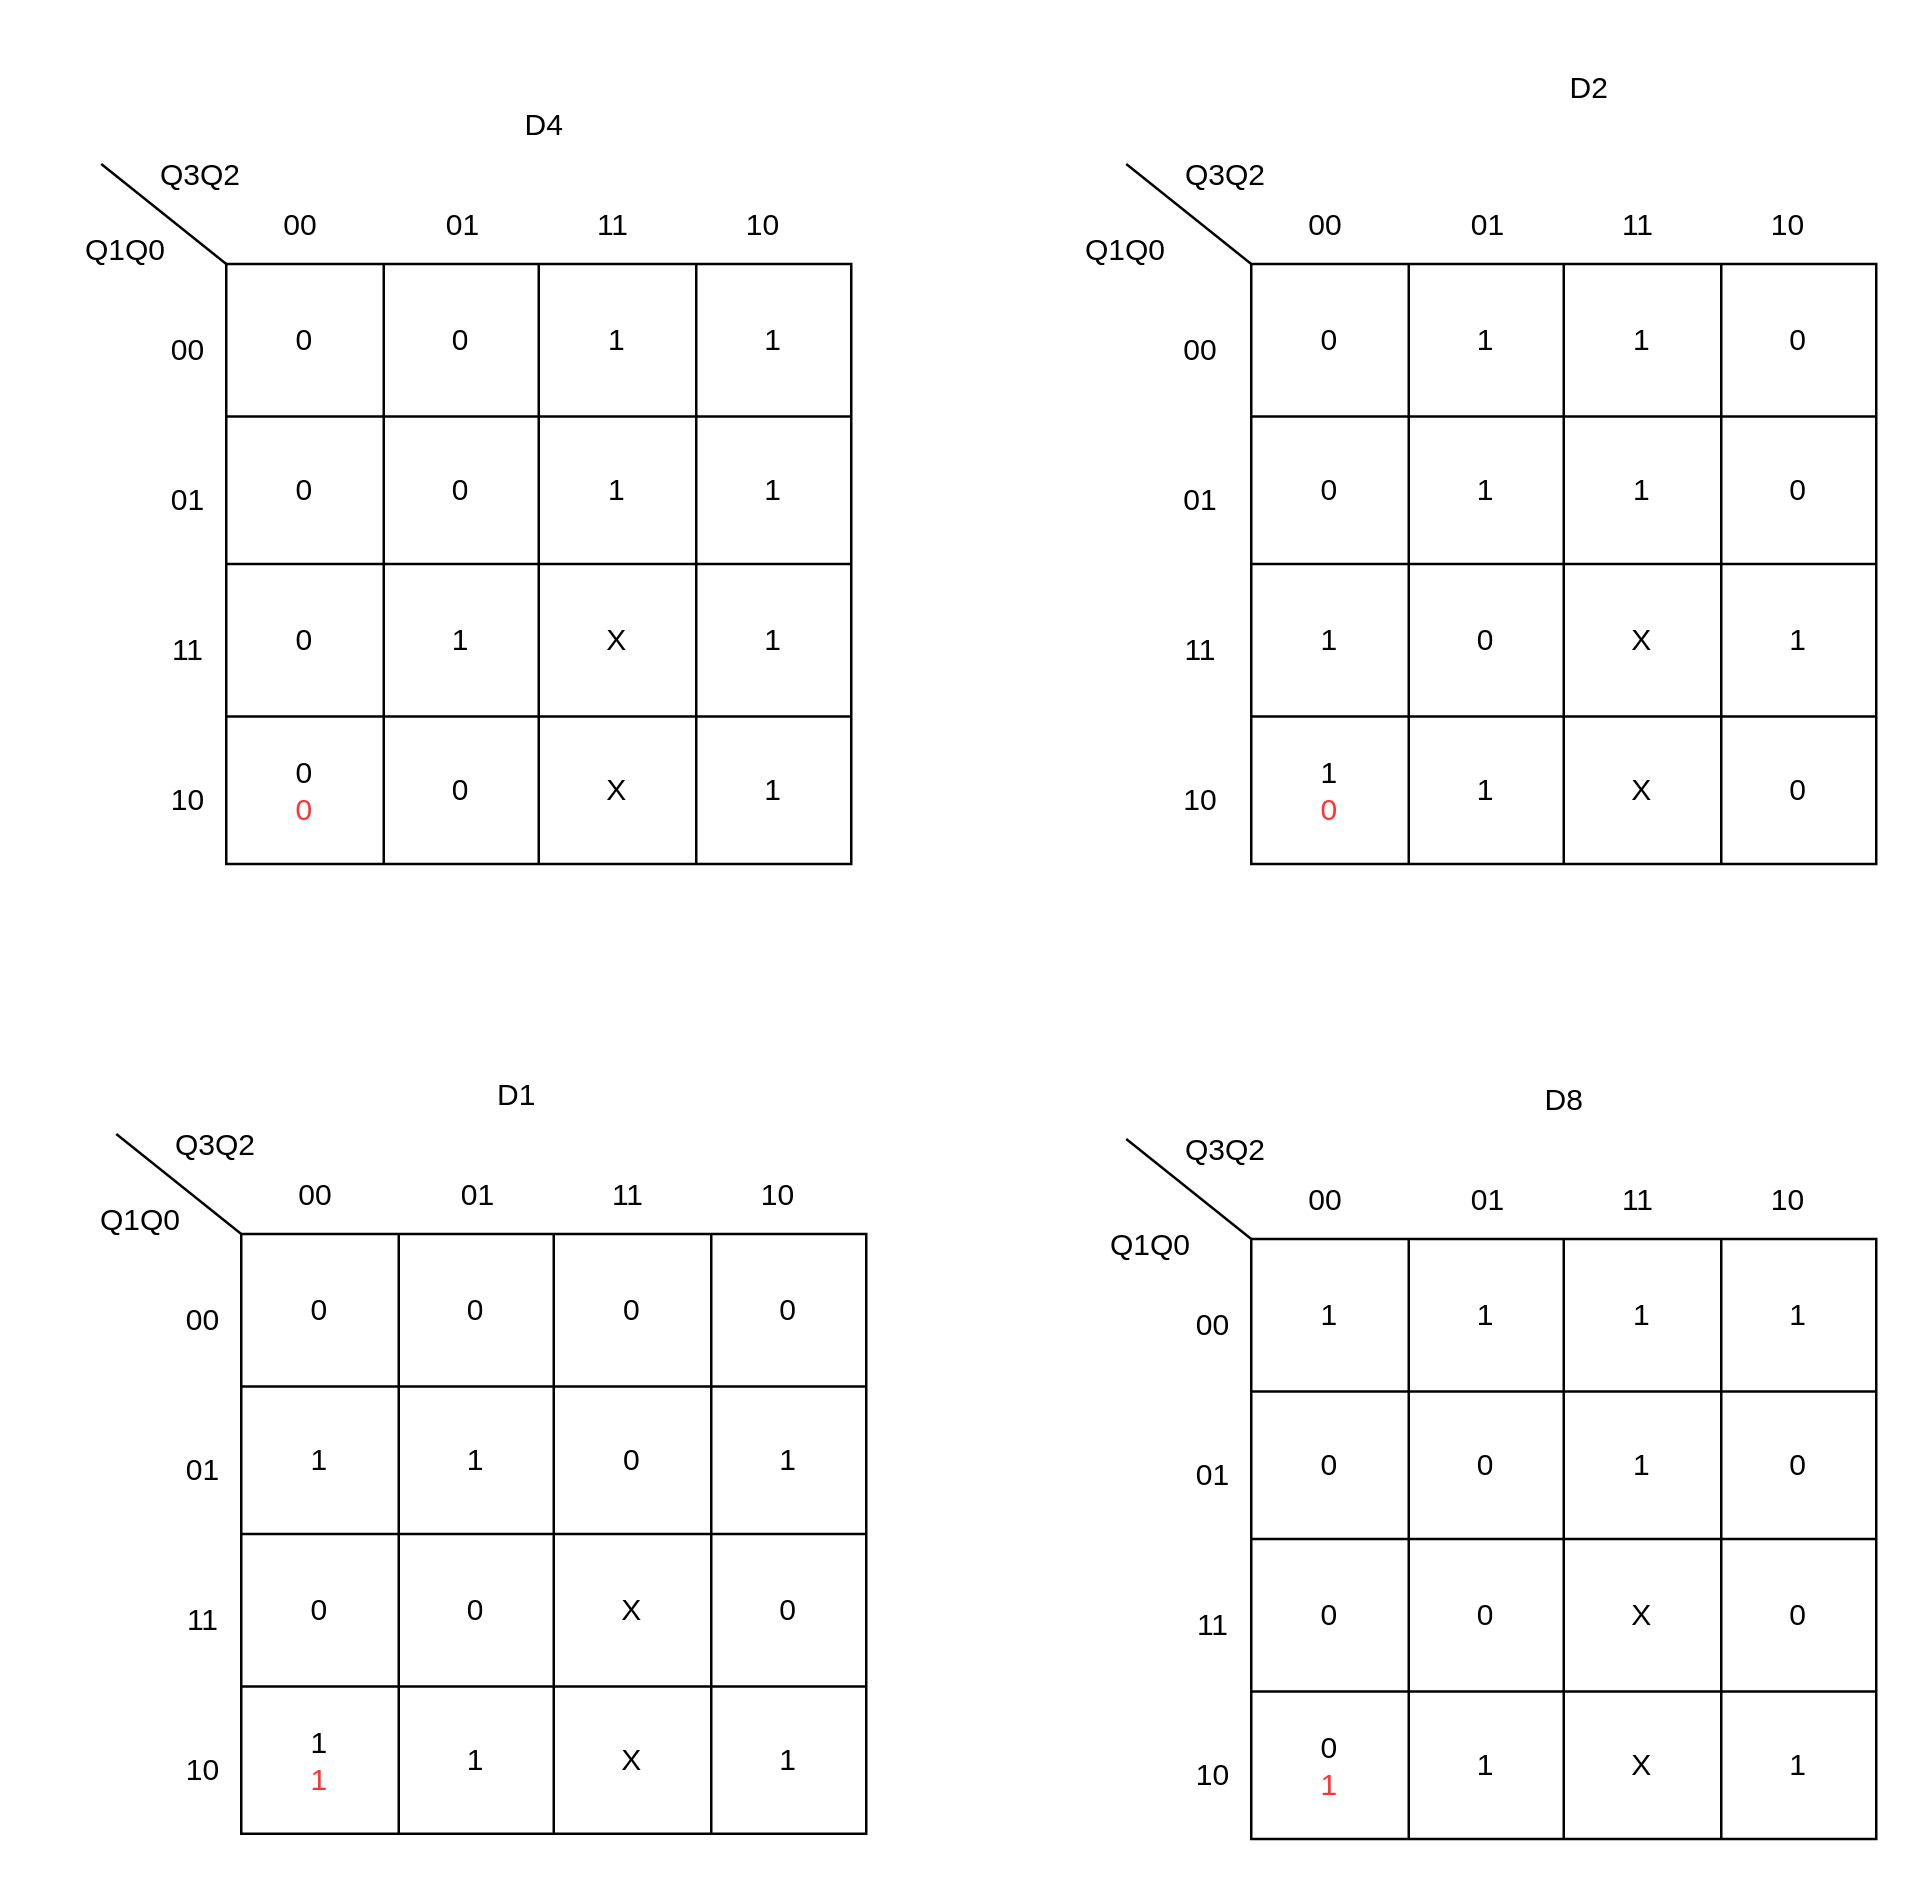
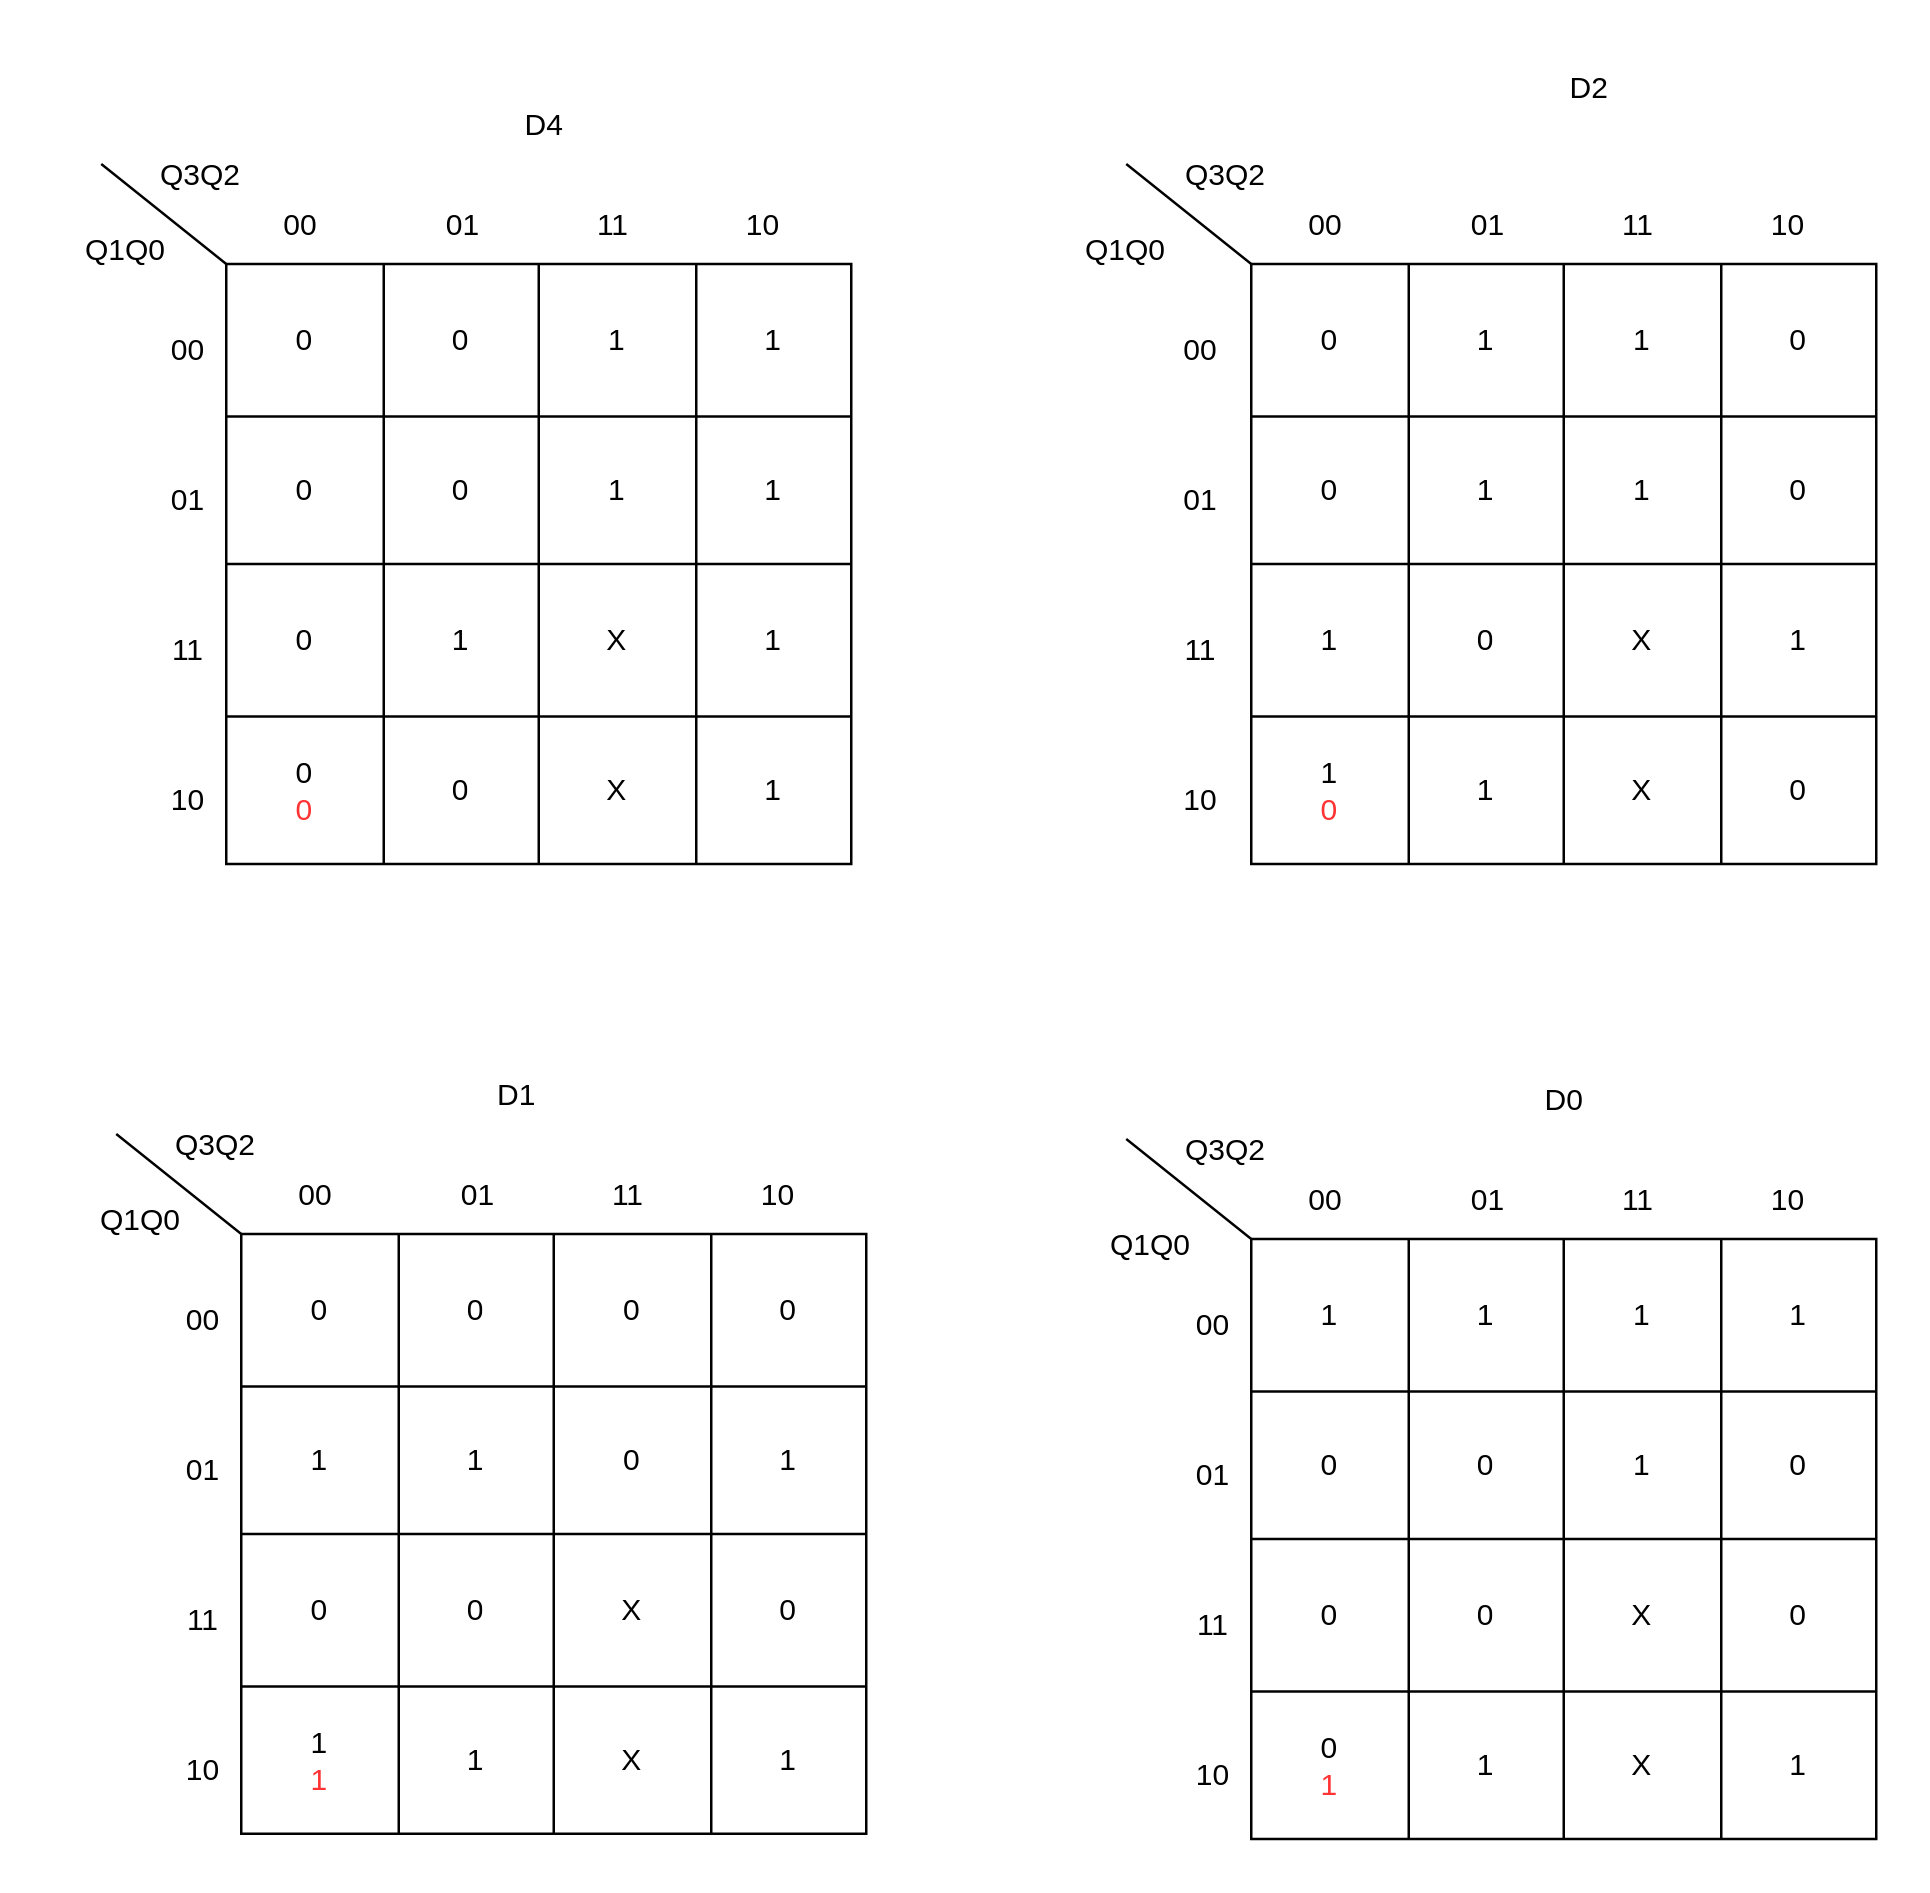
node "D8": label "D8" -> "D0"
